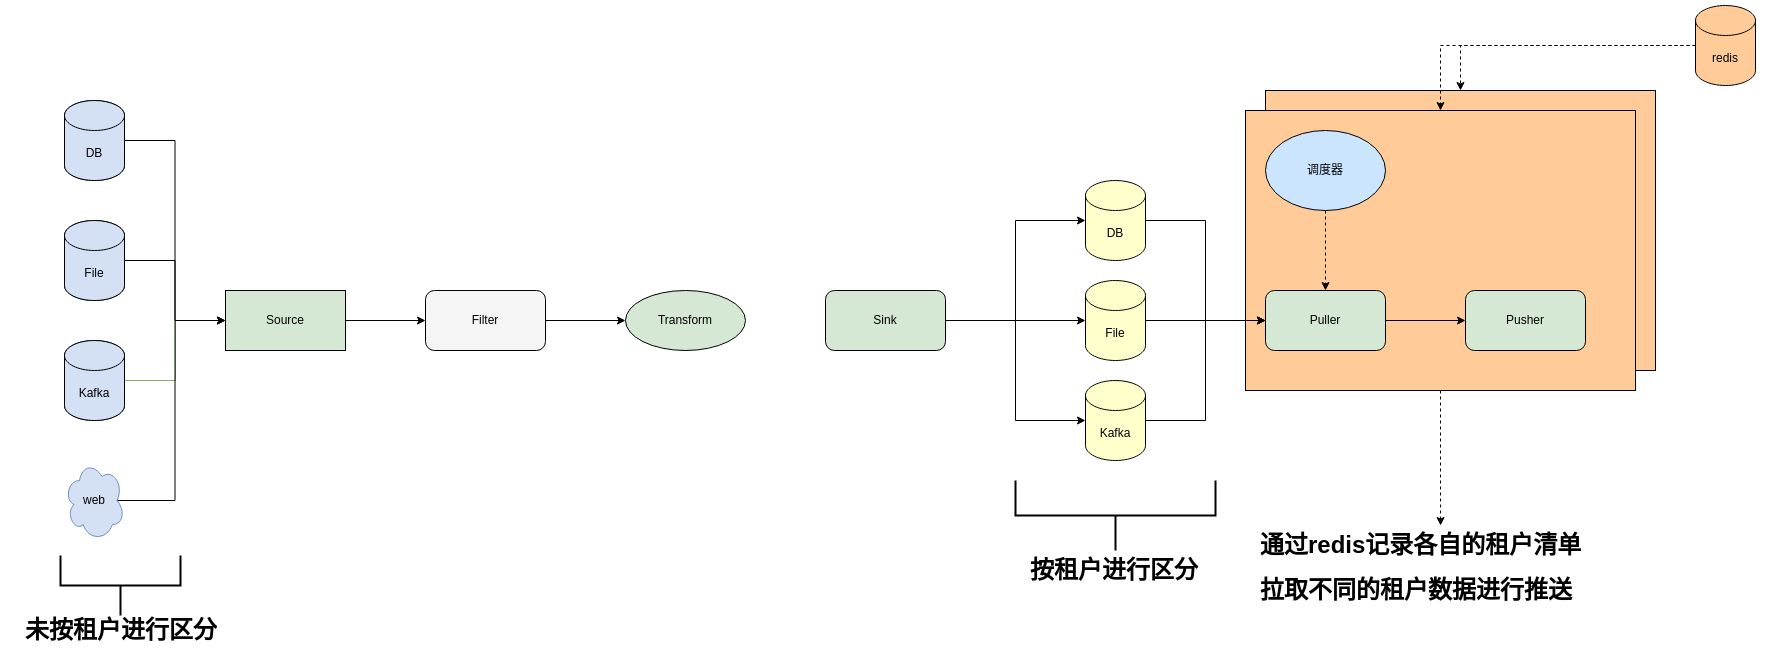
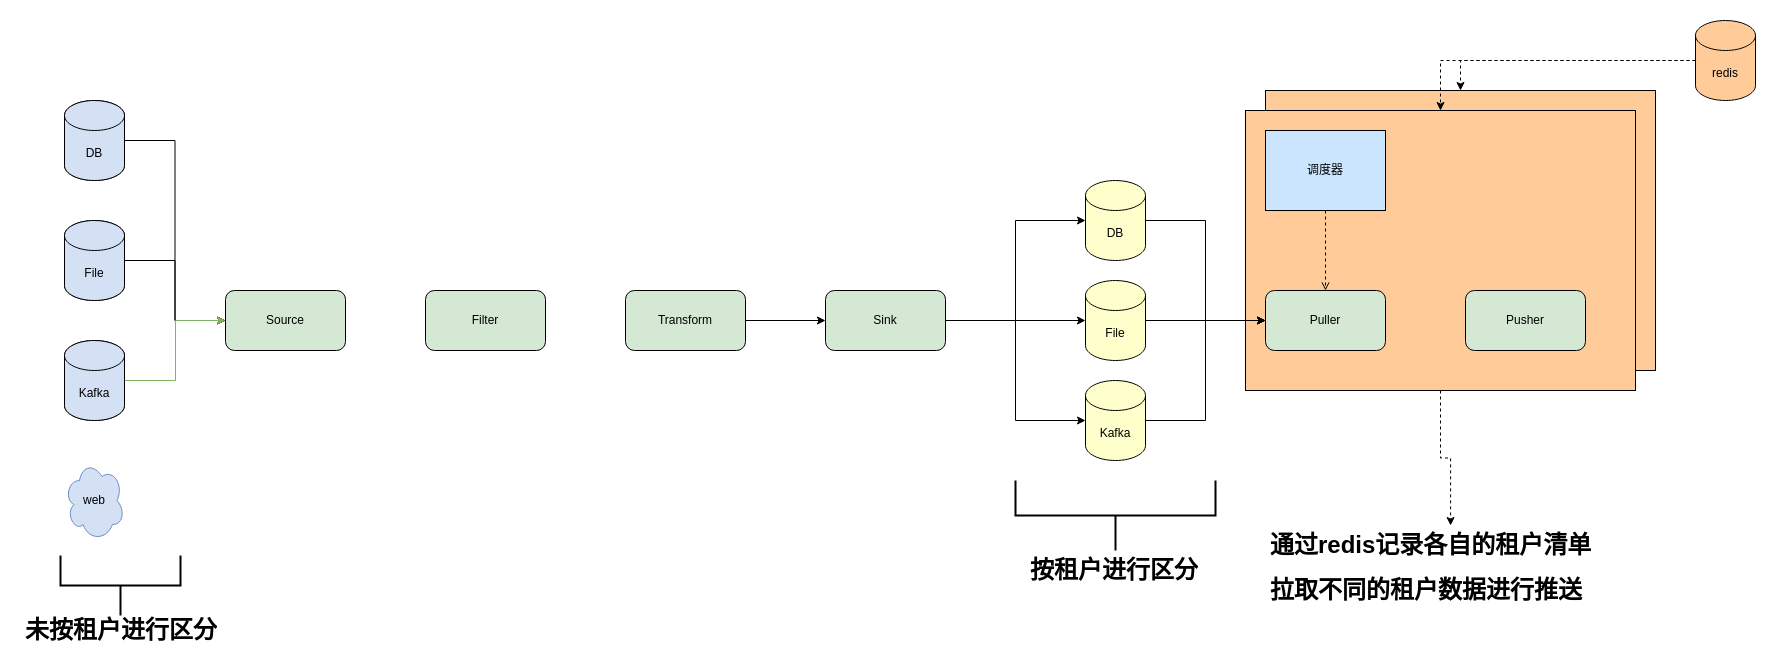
node "redis": moved (1726, 46) -> (1726, 61)
node "调度器": shape ellipse -> rectangle
edge "调度器" -> "Puller": arrowhead classic -> open
node "Source": shape rectangle -> rounded rectangle
edge "Source" -> "Filter": removed
node "Filter": fillcolor #f5f5f5 -> #d5e8d4
edge "Filter" -> "Transform": removed
node "Transform": shape ellipse -> rounded rectangle
edge "Transform" -> "Sink": added
edge "Puller" -> "Pusher": removed
edge "web" -> "Source": removed
node "通过redis记录各自的租户清单拉取不同的租户数据进行推送": moved (1441, 573) -> (1451, 573)
